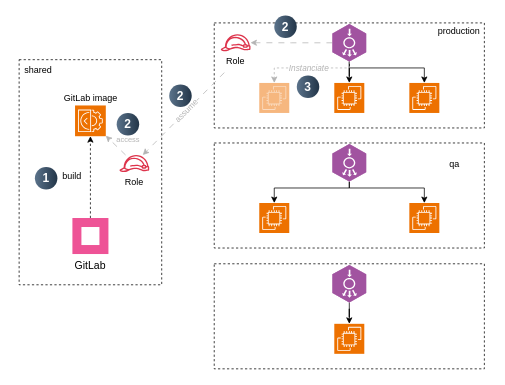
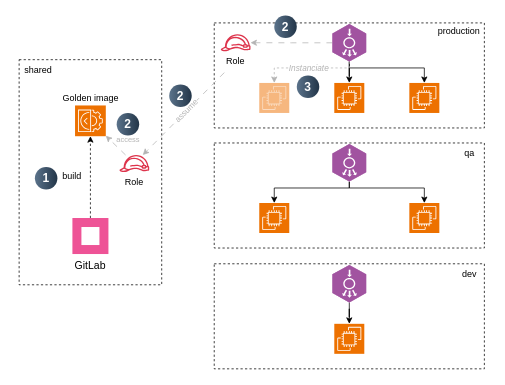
node "GitLab image": label "GitLab image" -> "Golden image"
node "qa": moved (454, 165) -> (469, 153)
node "dev": added
